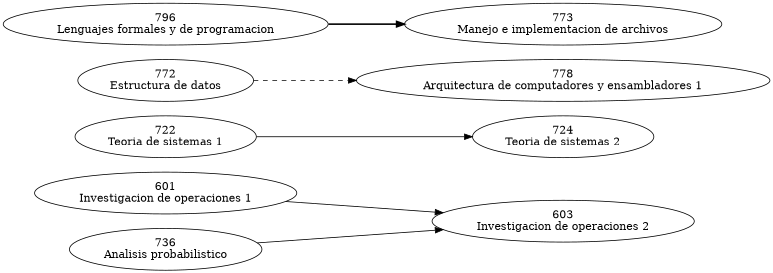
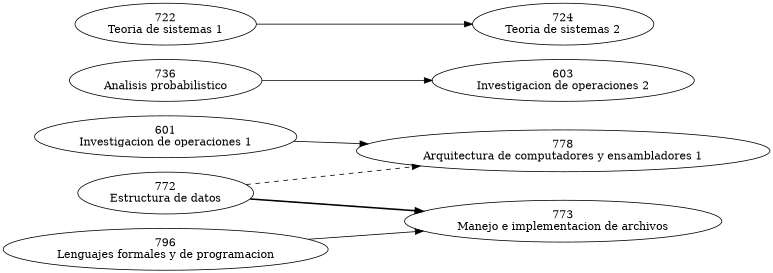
edge "796 Lenguajes formales y de programacion" -> "773 Manejo e implementacion de archivos": style bold -> solid
edge "772 Estructura de datos" -> "773 Manejo e implementacion de archivos": added
edge "601 Investigacion de operaciones 1" -> "603 Investigacion de operaciones 2": now "601 Investigacion de operaciones 1" -> "778 Arquitectura de computadores y ensambladores 1"
